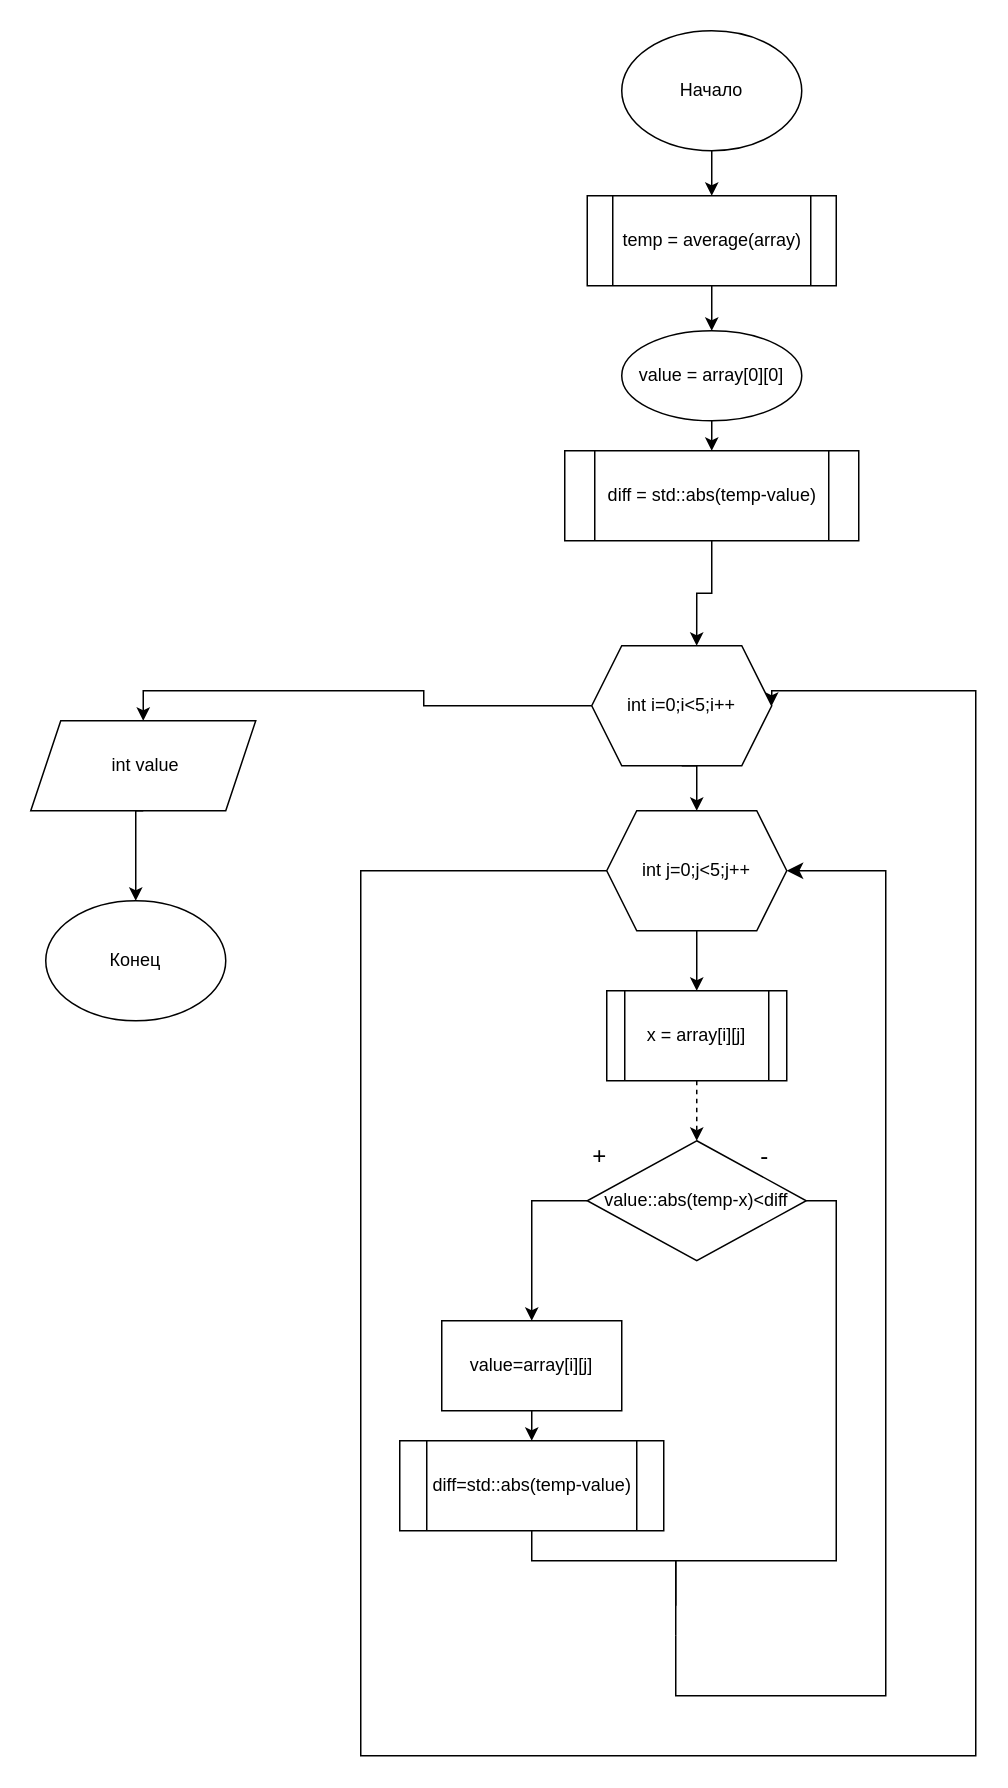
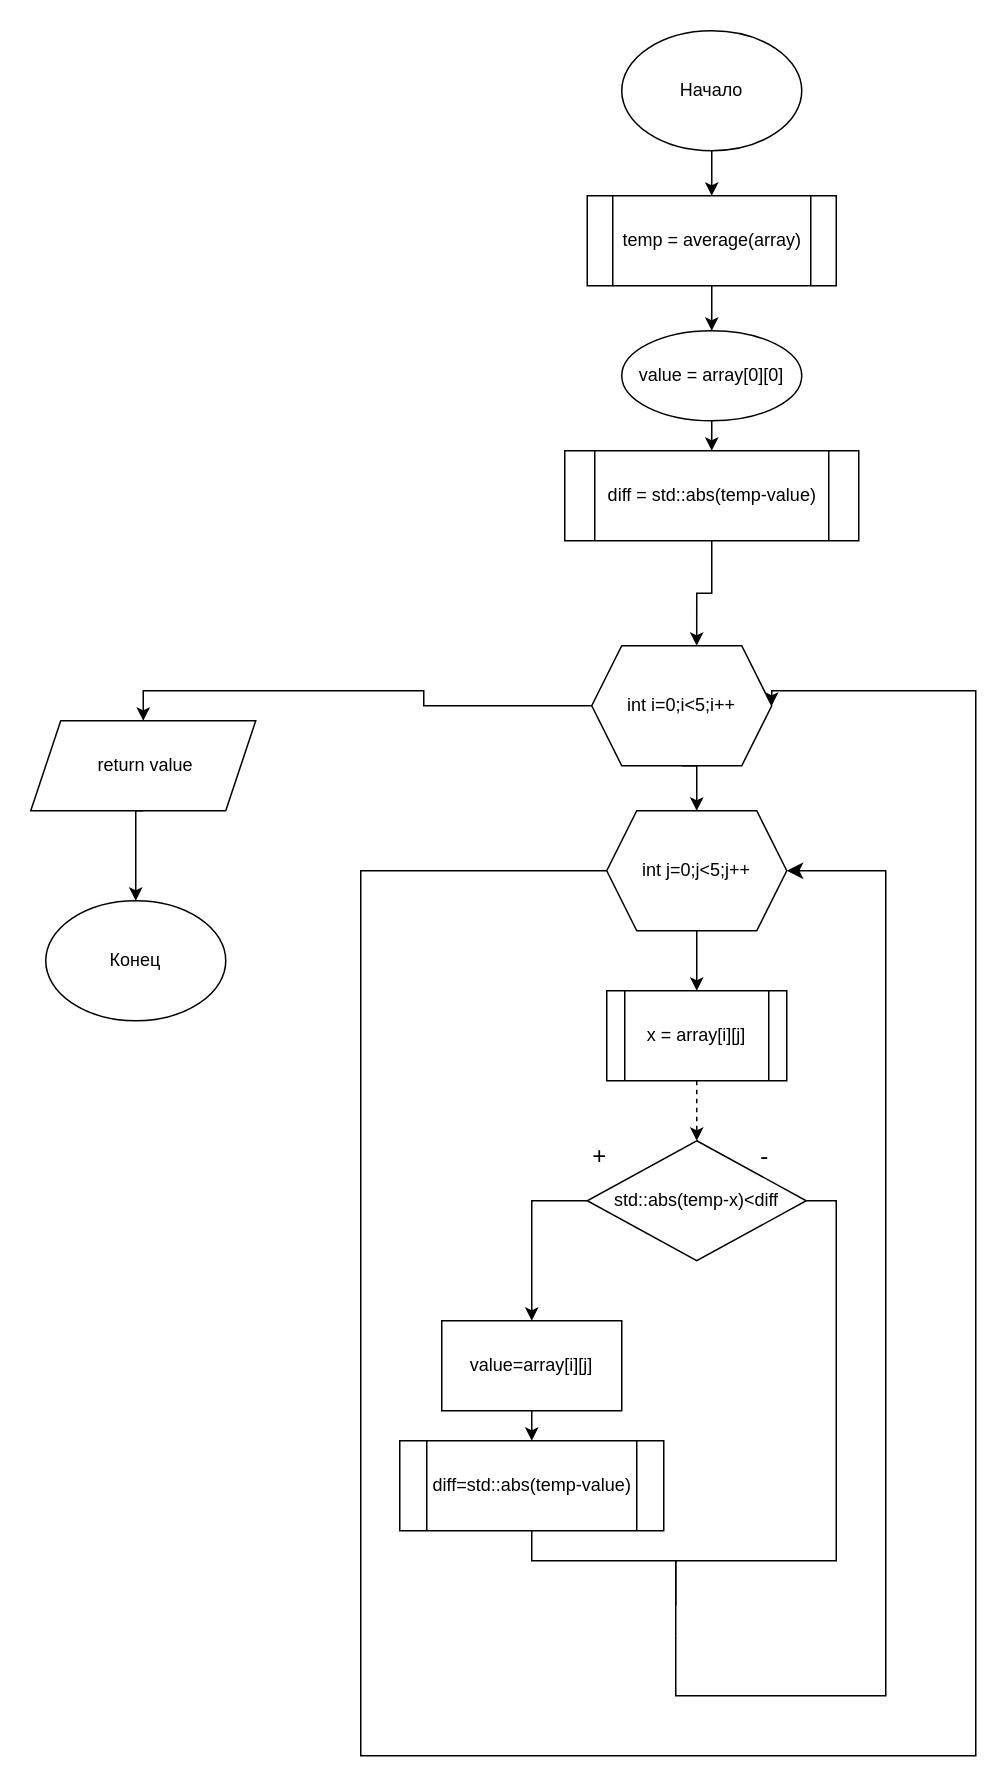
node "int value": label "int value" -> "return value"
node "value::abs(temp-x)<diff": label "value::abs(temp-x)<diff" -> "std::abs(temp-x)<diff"
